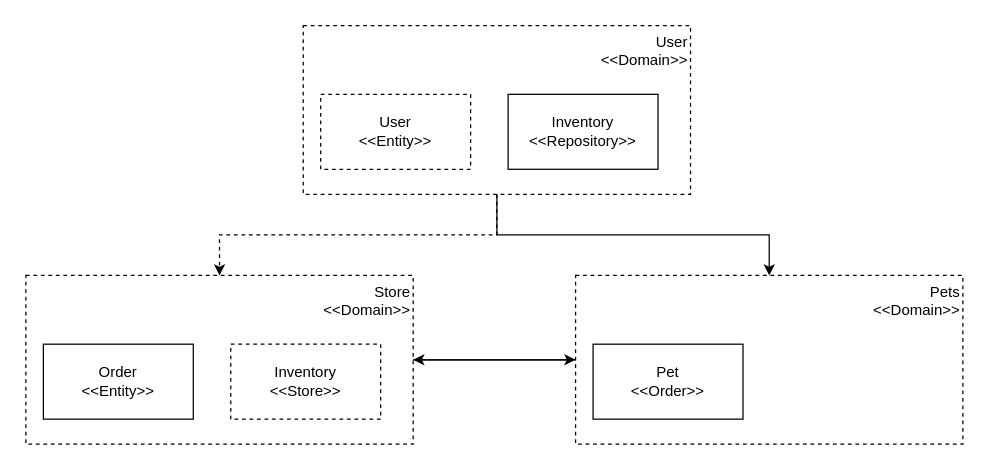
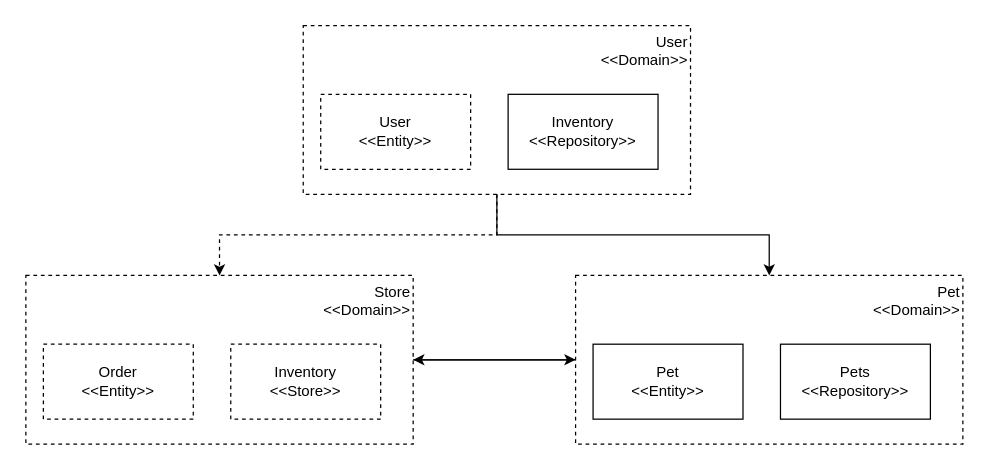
node "Pets <<Domain>>": label "Pets <<Domain>>" -> "Pet <<Domain>>"
node "Order <<Entity>>": style solid -> dashed
node "Pet <<Order>>": label "Pet <<Order>>" -> "Pet <<Entity>>"
node "Pets <<Repository>>": added
